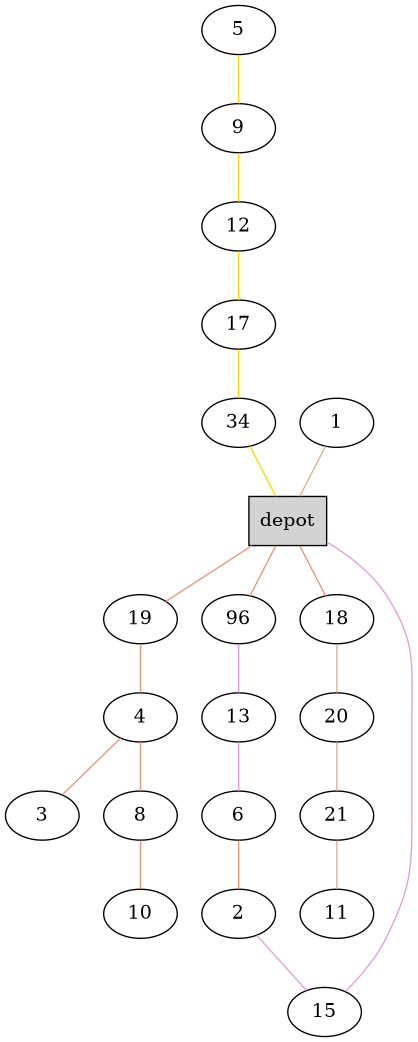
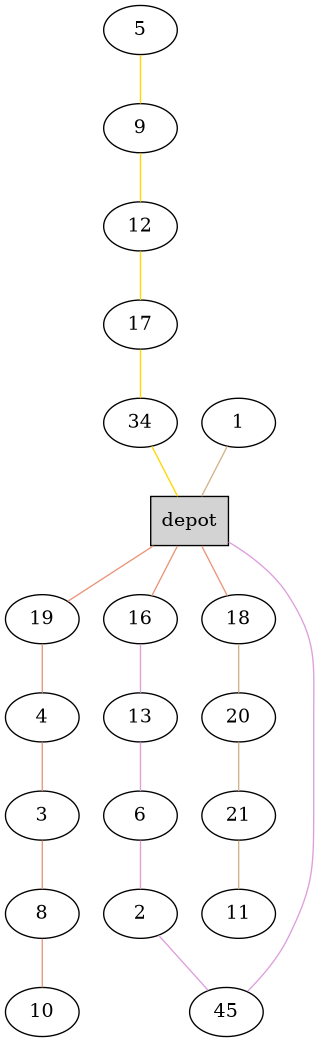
node "96": label "96" -> "16"
edge "4" -- "8": now "3" -- "8"
edge "6" -- "2": color darksalmon -> plum
node "15": label "15" -> "45"
